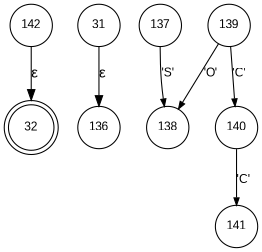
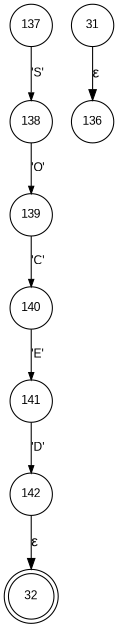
edge "139" -> "138": reversed
edge "140" -> "141": label "'C'" -> "'E'"
edge "141" -> "142": added, label "'D'"
